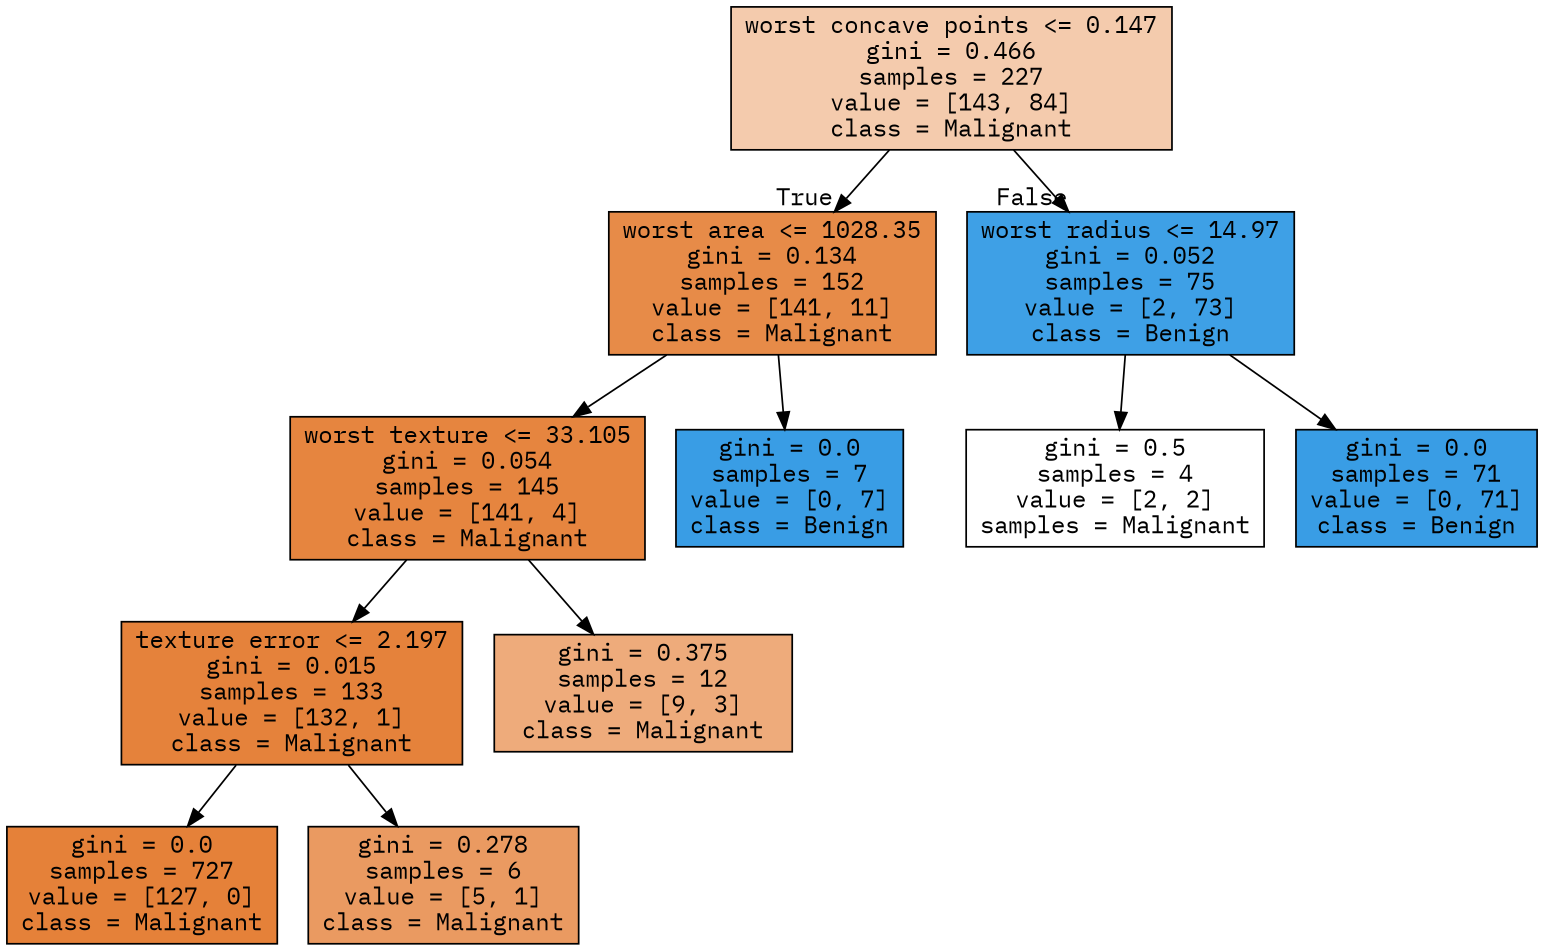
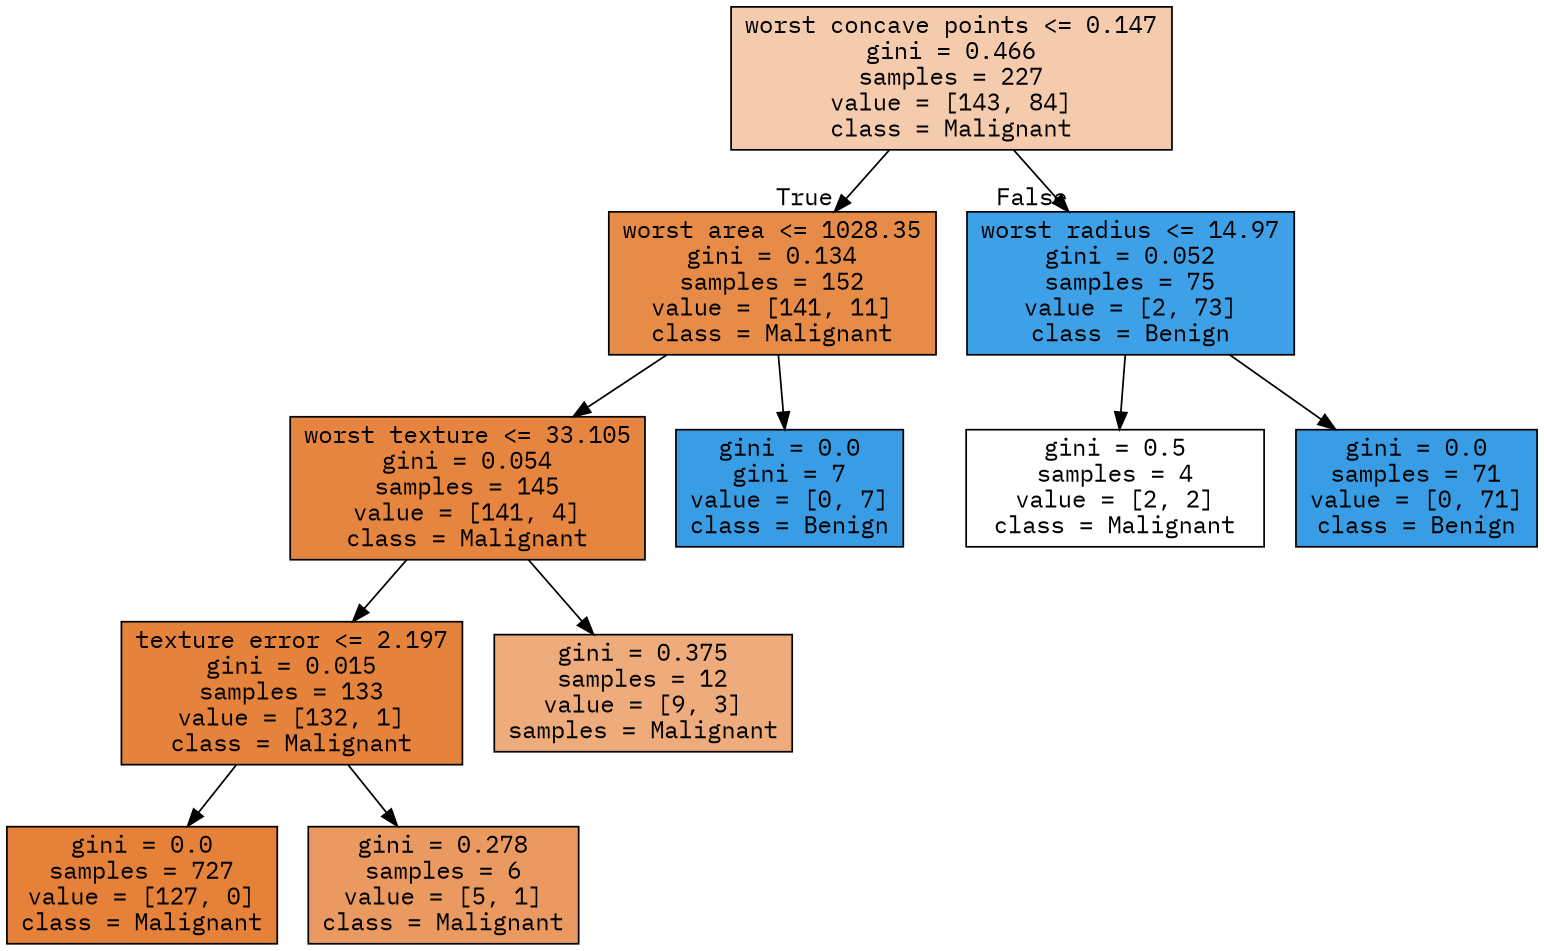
node "gini = 0.0 samples = 7 value = [0, 7] class = Benign": label "gini = 0.0 samples = 7 value = [0, 7] class = Benign" -> "gini = 0.0 gini = 7 value = [0, 7] class = Benign"
node "gini = 0.5 samples = 4 value = [2, 2] samples = Malignant": label "gini = 0.5 samples = 4 value = [2, 2] samples = Malignant" -> "gini = 0.5 samples = 4 value = [2, 2] class = Malignant"
node "gini = 0.375 samples = 12 value = [9, 3] class = Malignant": label "gini = 0.375 samples = 12 value = [9, 3] class = Malignant" -> "gini = 0.375 samples = 12 value = [9, 3] samples = Malignant"
